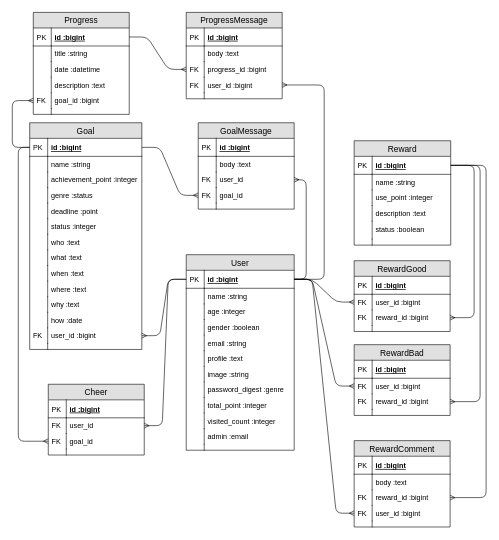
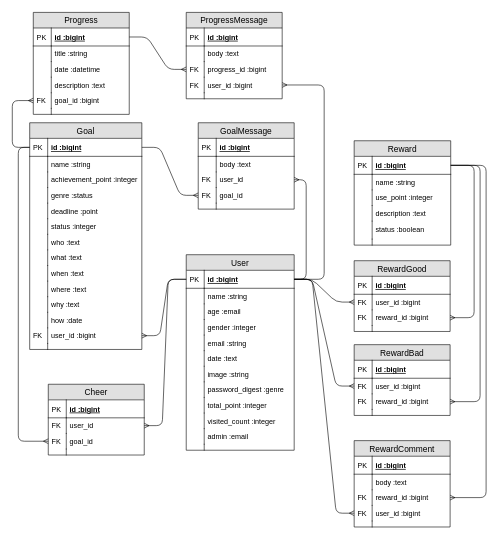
node "age :integer": label "age :integer" -> "age :email"
node "gender :boolean": label "gender :boolean" -> "gender :integer"
node "profile :text": label "profile :text" -> "date :text"
